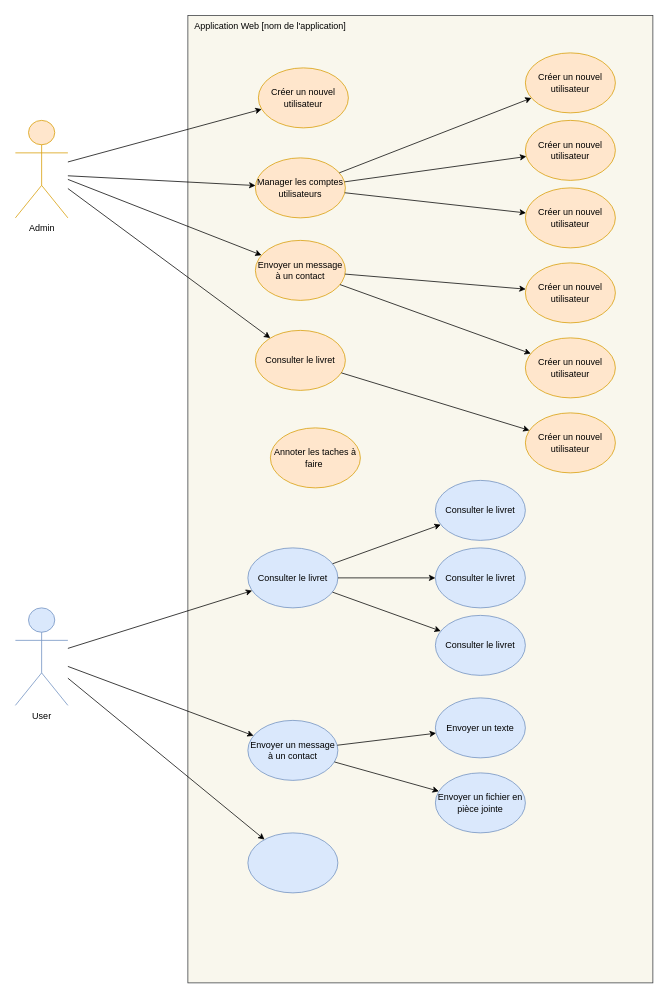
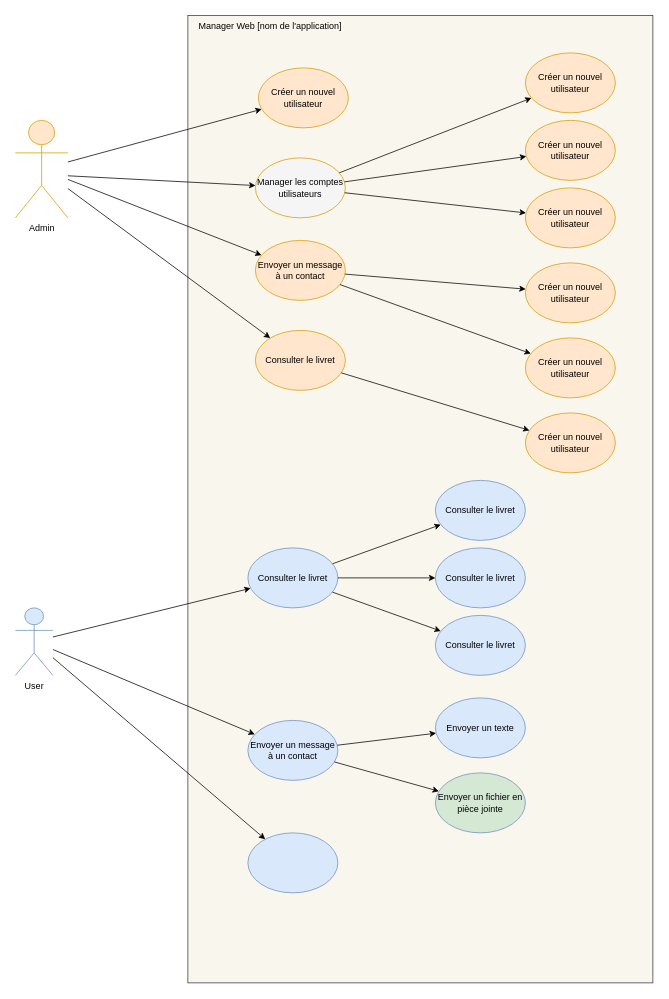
node "Application Web [nom de l'application]": label "Application Web [nom de l'application]" -> "Manager Web [nom de l'application]"
node "Manager les comptes utilisateurs": fillcolor #ffe6cc -> #f5f5f5
node "Annoter les taches à faire": removed
node "User": size 53x98 -> 38x68
node "Envoyer un fichier en pièce jointe": fillcolor #dae8fc -> #d5e8d4
